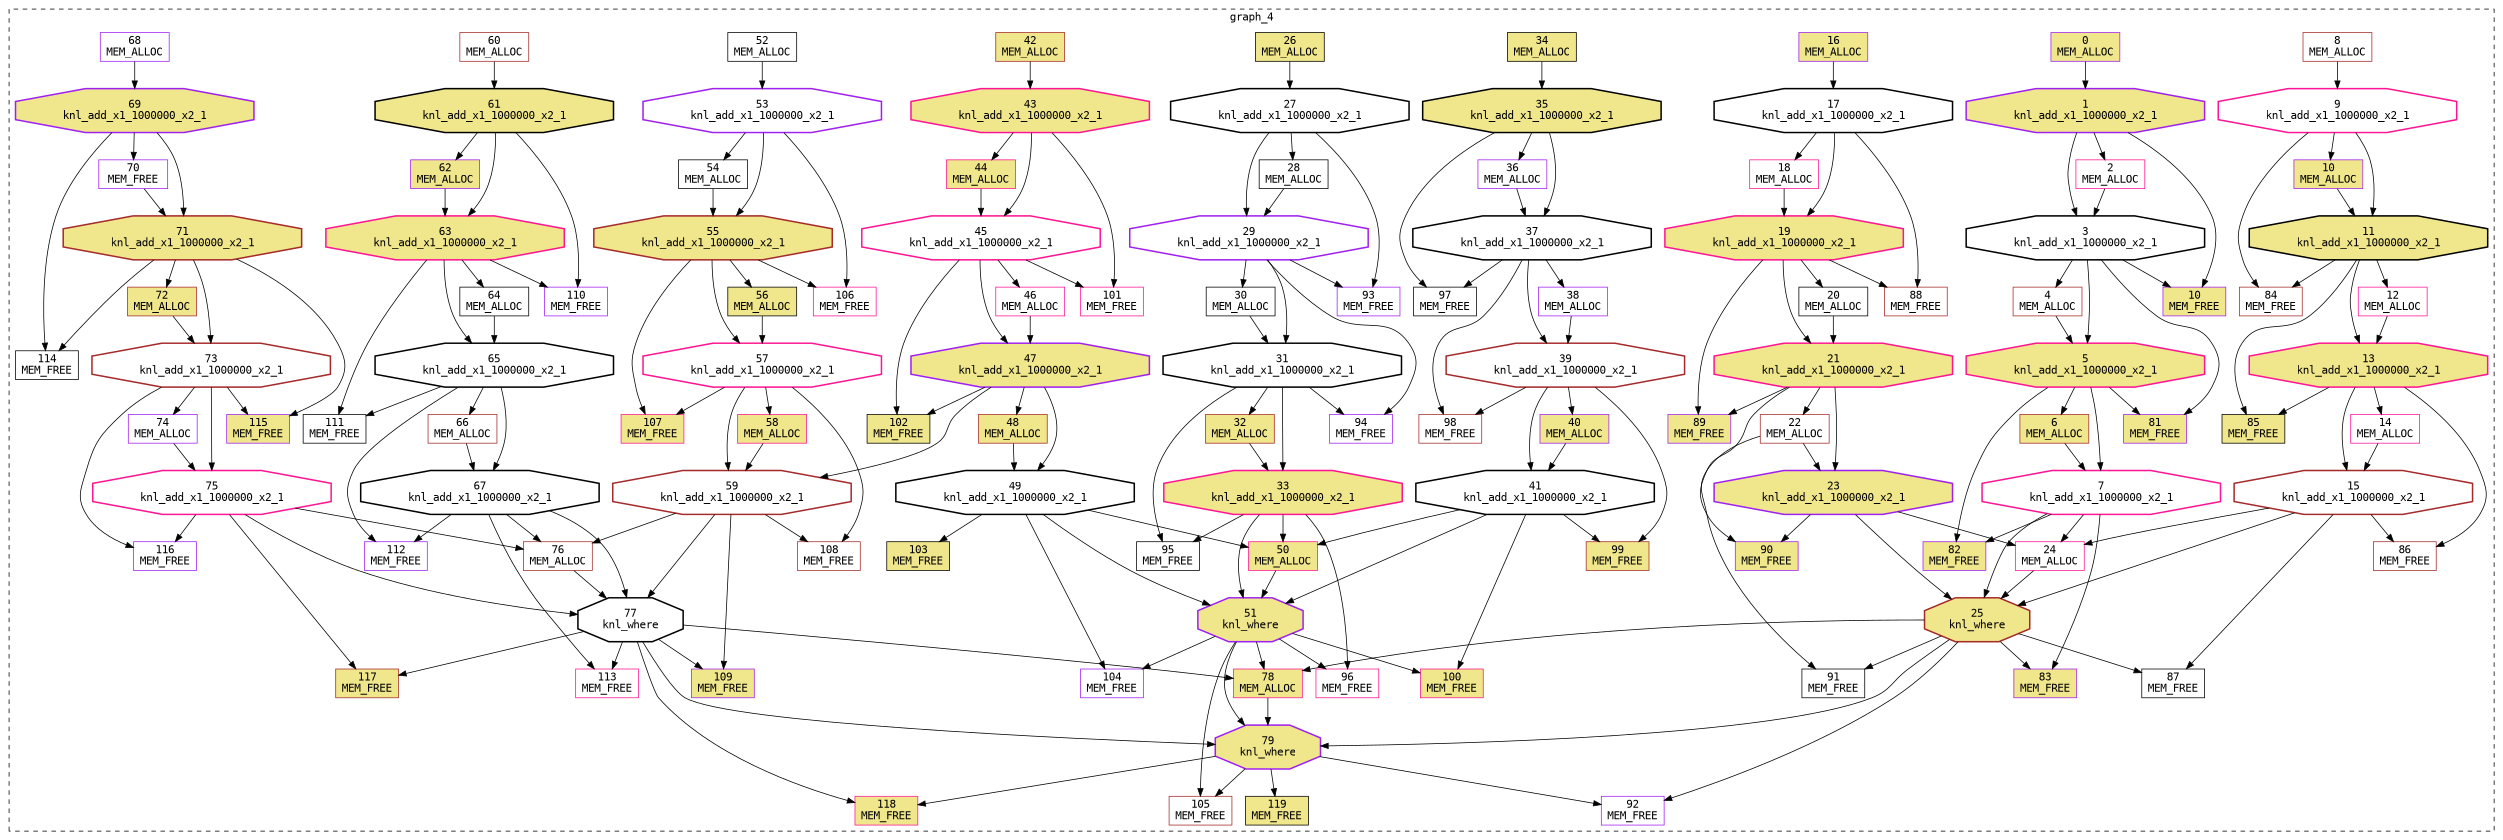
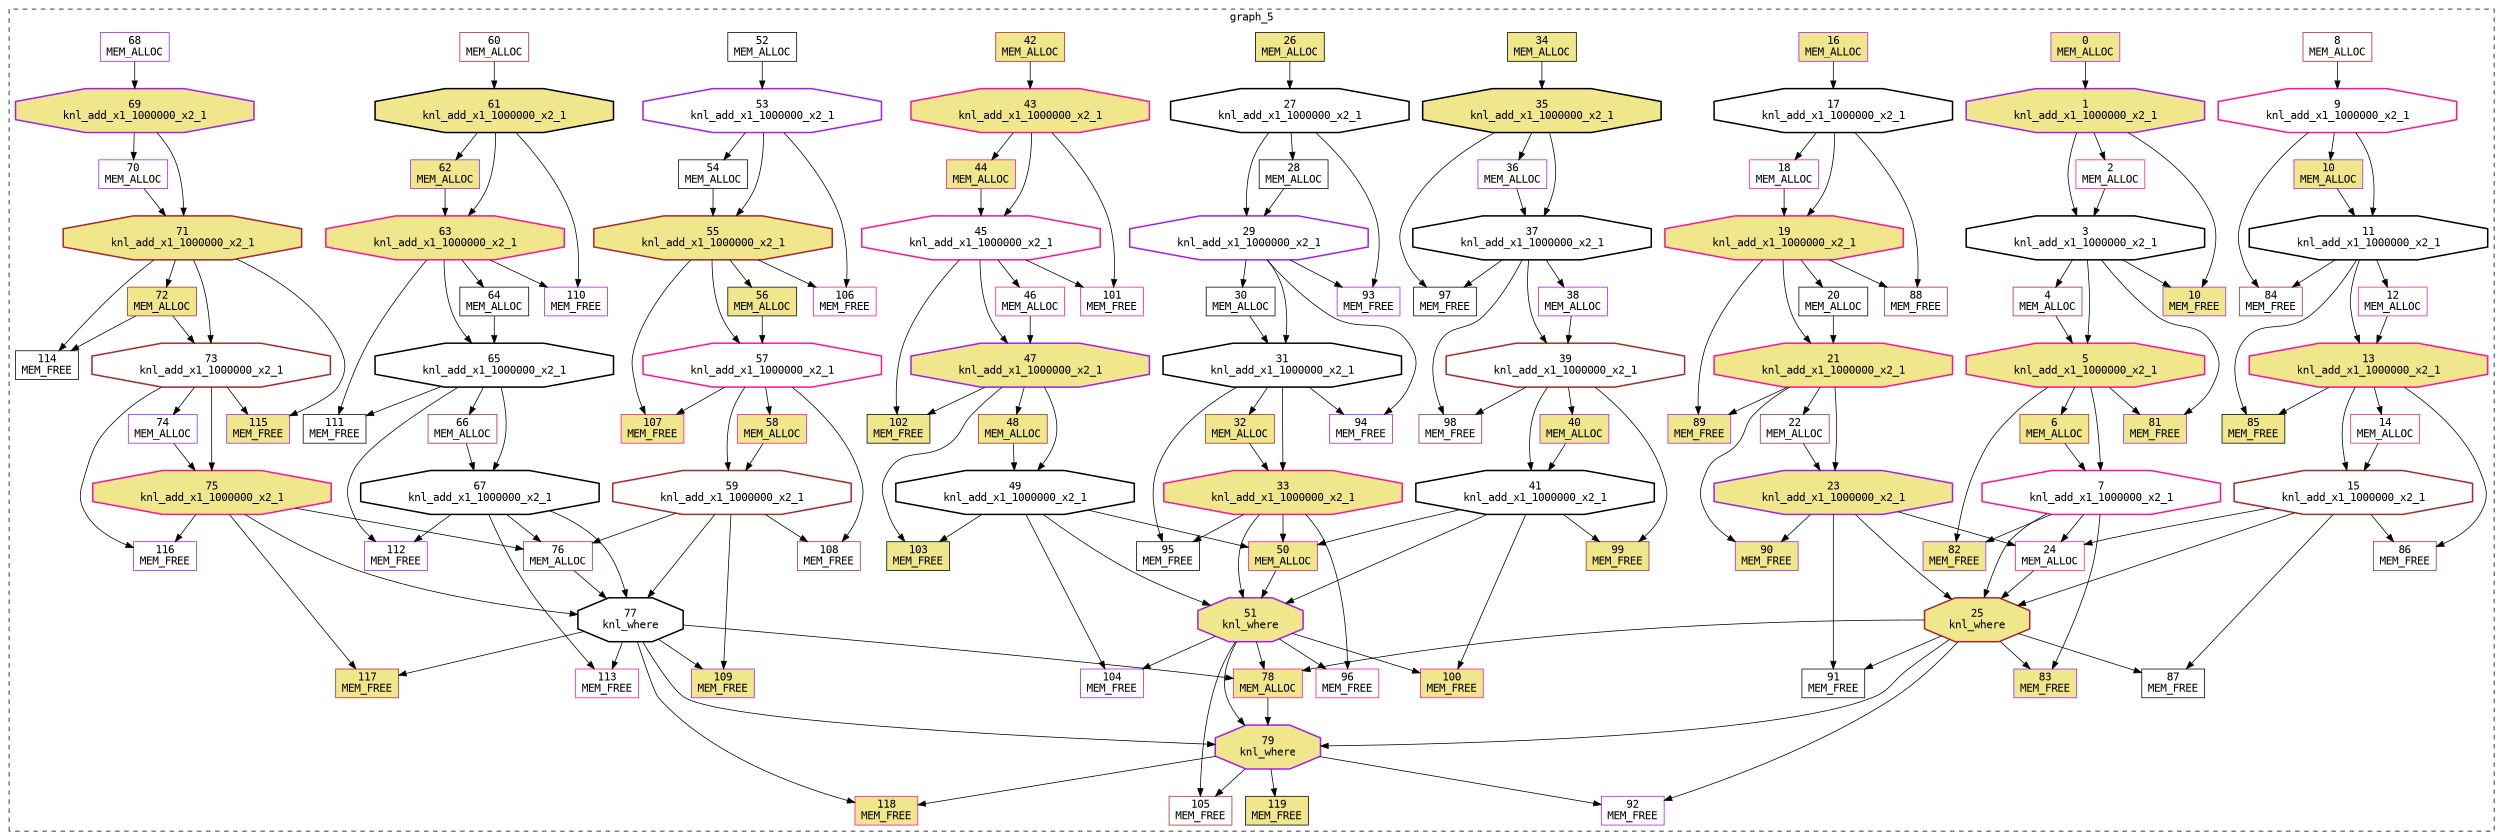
cluster "graph_4": label "graph_4" -> "graph_5"
node "70 MEM_FREE": label "70 MEM_FREE" -> "70 MEM_ALLOC"
edge "69 knl_add_x1_1000000_x2_1" -> "114 MEM_FREE": now "72 MEM_ALLOC" -> "114 MEM_FREE"
node "11 knl_add_x1_1000000_x2_1": fillcolor khaki -> white
edge "47 knl_add_x1_1000000_x2_1" -> "59 knl_add_x1_1000000_x2_1": now "47 knl_add_x1_1000000_x2_1" -> "103 MEM_FREE"
node "75 knl_add_x1_1000000_x2_1": fillcolor white -> khaki
edge "22 MEM_ALLOC" -> "91 MEM_FREE": now "23 knl_add_x1_1000000_x2_1" -> "91 MEM_FREE"
